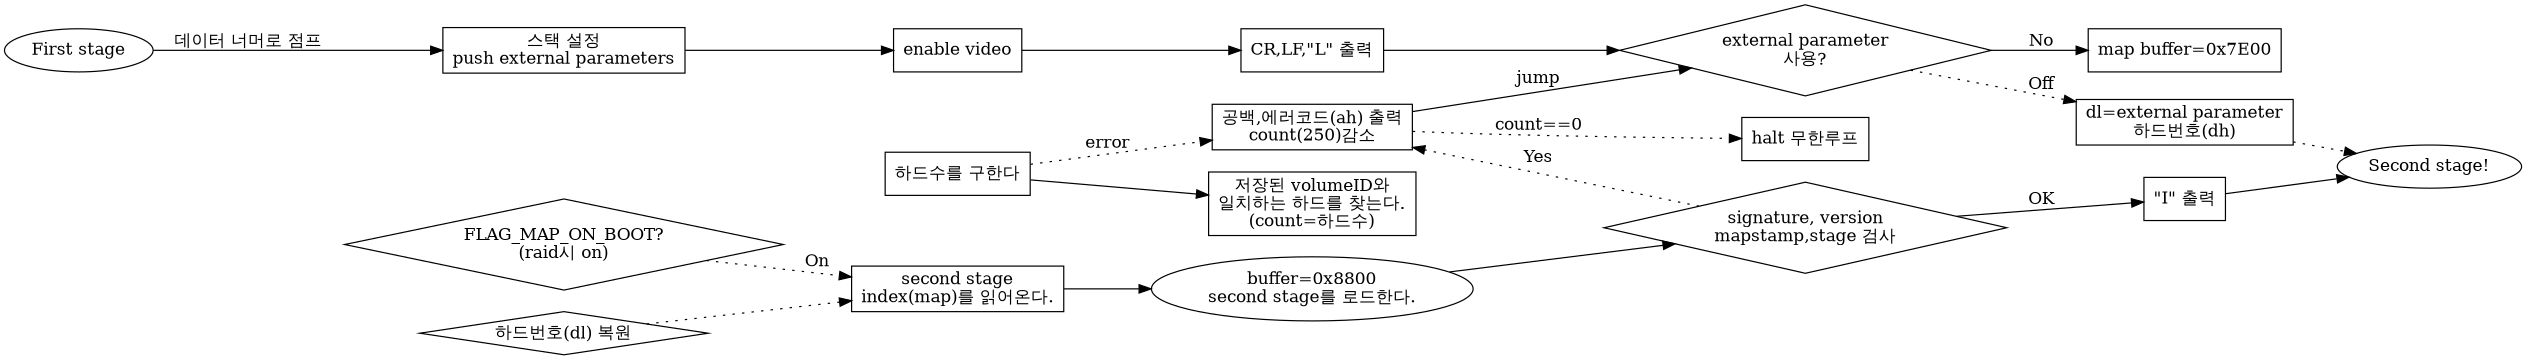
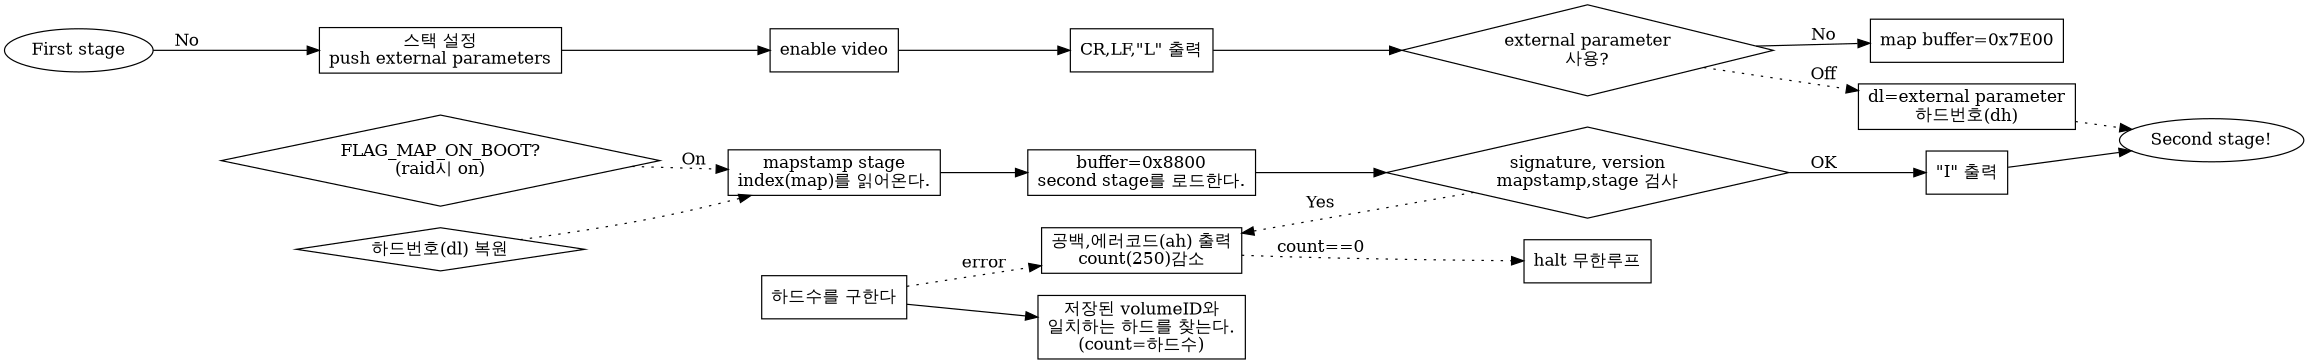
edge "First stage" -> "스택 설정 push external parameters": label "데이터 너머로 점프" -> "No"
edge "공백,에러코드(ah) 출력 count(250)감소" -> "external parameter 사용?": removed, label "jump"
node "second stage index(map)를 읽어온다.": label "second stage index(map)를 읽어온다." -> "mapstamp stage index(map)를 읽어온다."
node "buffer=0x8800 second stage를 로드한다.": shape ellipse -> box
